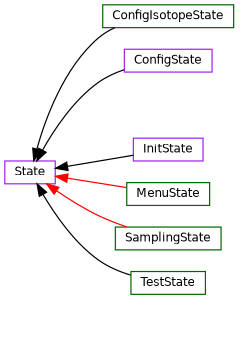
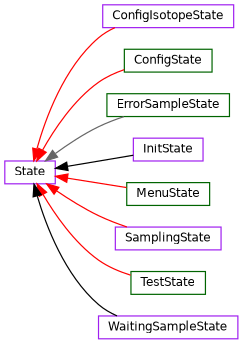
node "ConfigIsotopeState": color darkgreen -> purple
node "ConfigState": color purple -> darkgreen
edge "ConfigIsotopeState" -> "State": color black -> red
edge "ConfigState" -> "State": color black -> red
node "ErrorSampleState": added
node "SamplingState": color darkgreen -> purple
edge "TestState" -> "State": color black -> red
node "WaitingSampleState": added
